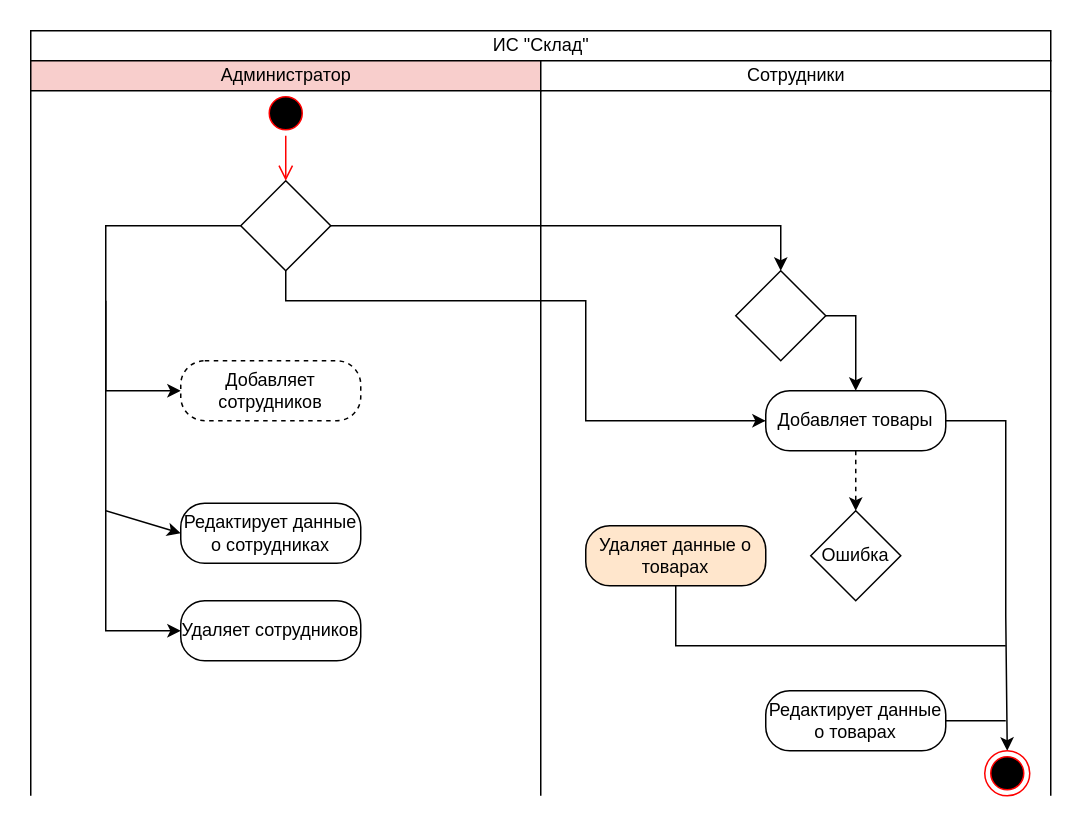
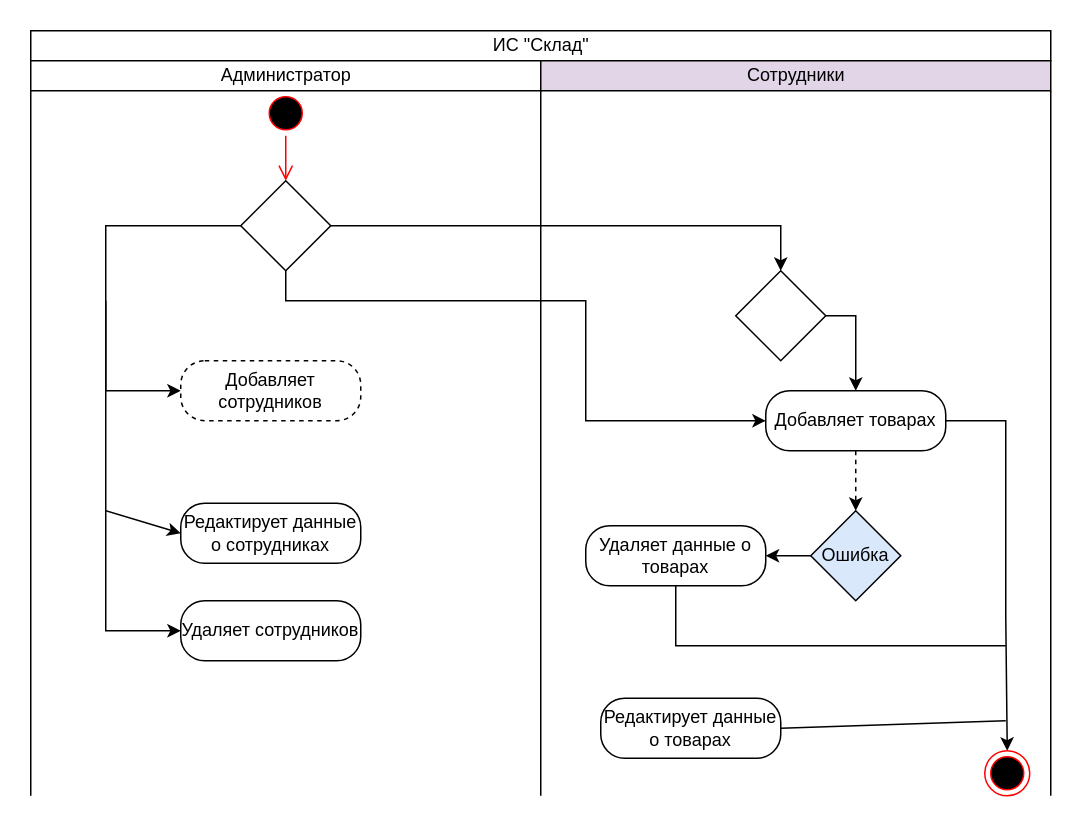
node "Администратор": fillcolor #f8cecc -> #ffffff
node "Сотрудники": fillcolor #ffffff -> #e1d5e7
node "Добавляет товары": label "Добавляет товары" -> "Добавляет товарах"
node "Удаляет данные о товарах": fillcolor #ffe6cc -> #ffffff
edge "Ошибка" -> "Удаляет данные о товарах": added
node "Ошибка": fillcolor #ffffff -> #dae8fc
node "Редактирует данные о товарах": moved (856, 721) -> (691, 728)
